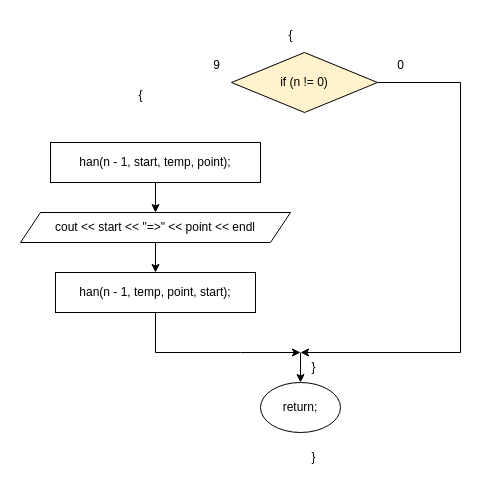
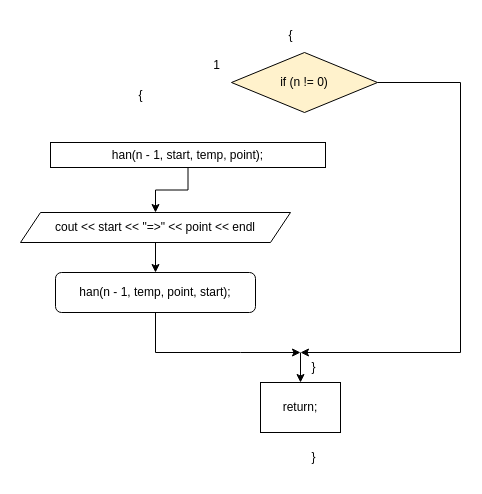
node "9": label "9" -> "1"
node "0": removed
node "han(n - 1, start, temp, point);": size 210x40 -> 275x25
node "han(n - 1, temp, point, start);": shape rectangle -> rounded rectangle
node "return;": shape ellipse -> rectangle
